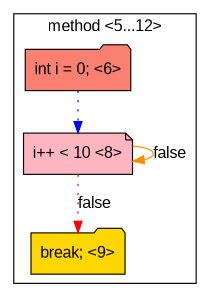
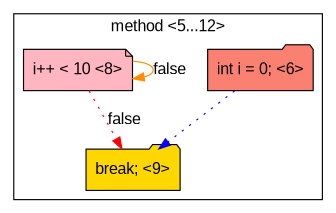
edge "int i = 0; <6>" -> "i++ < 10 <8>": now "int i = 0; <6>" -> "break; <9>"
